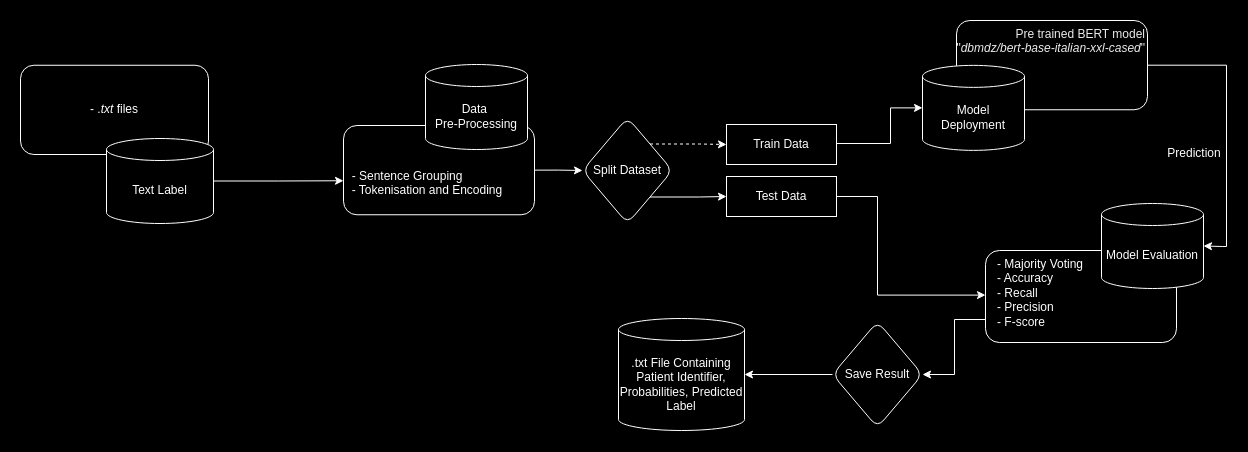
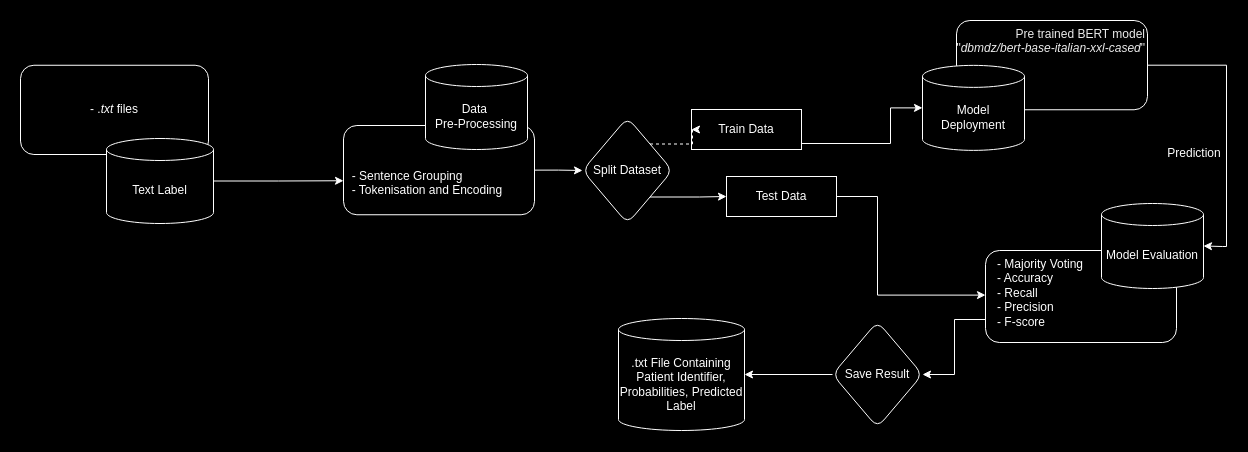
node "Train Data": moved (782, 145) -> (747, 130)
